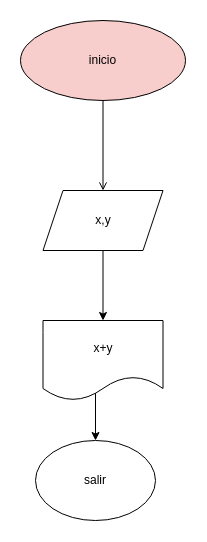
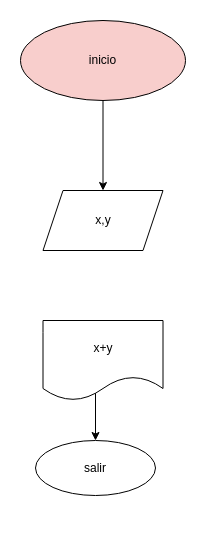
edge "inicio" -> "x,y": arrowhead open -> classic
edge "x,y" -> "x+y": removed
node "salir": size 120x80 -> 120x55
